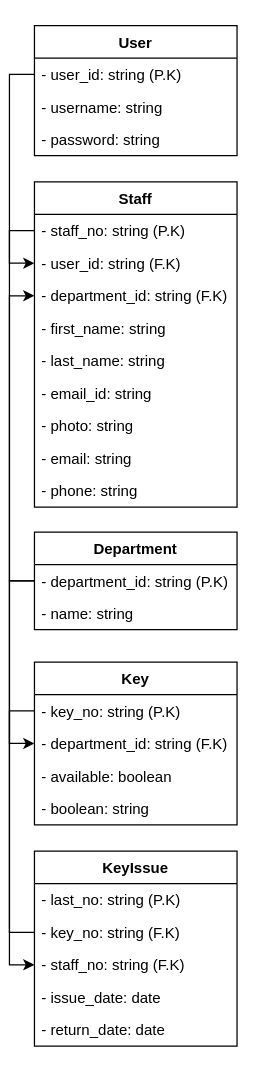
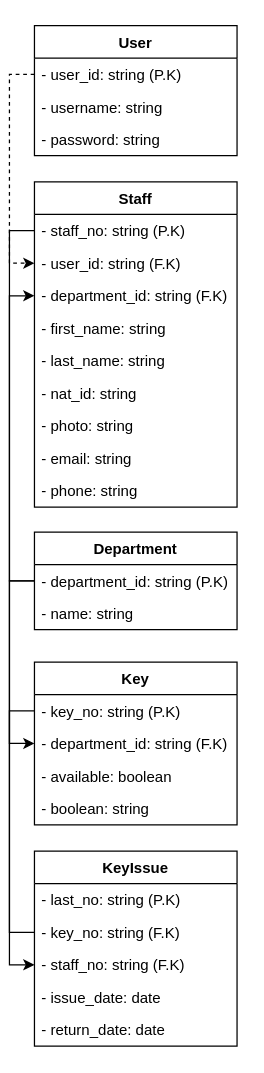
edge "- user_id: string (P.K)" -> "- user_id: string (F.K)": style solid -> dashed
node "- email_id: string": label "- email_id: string" -> "- nat_id: string"
